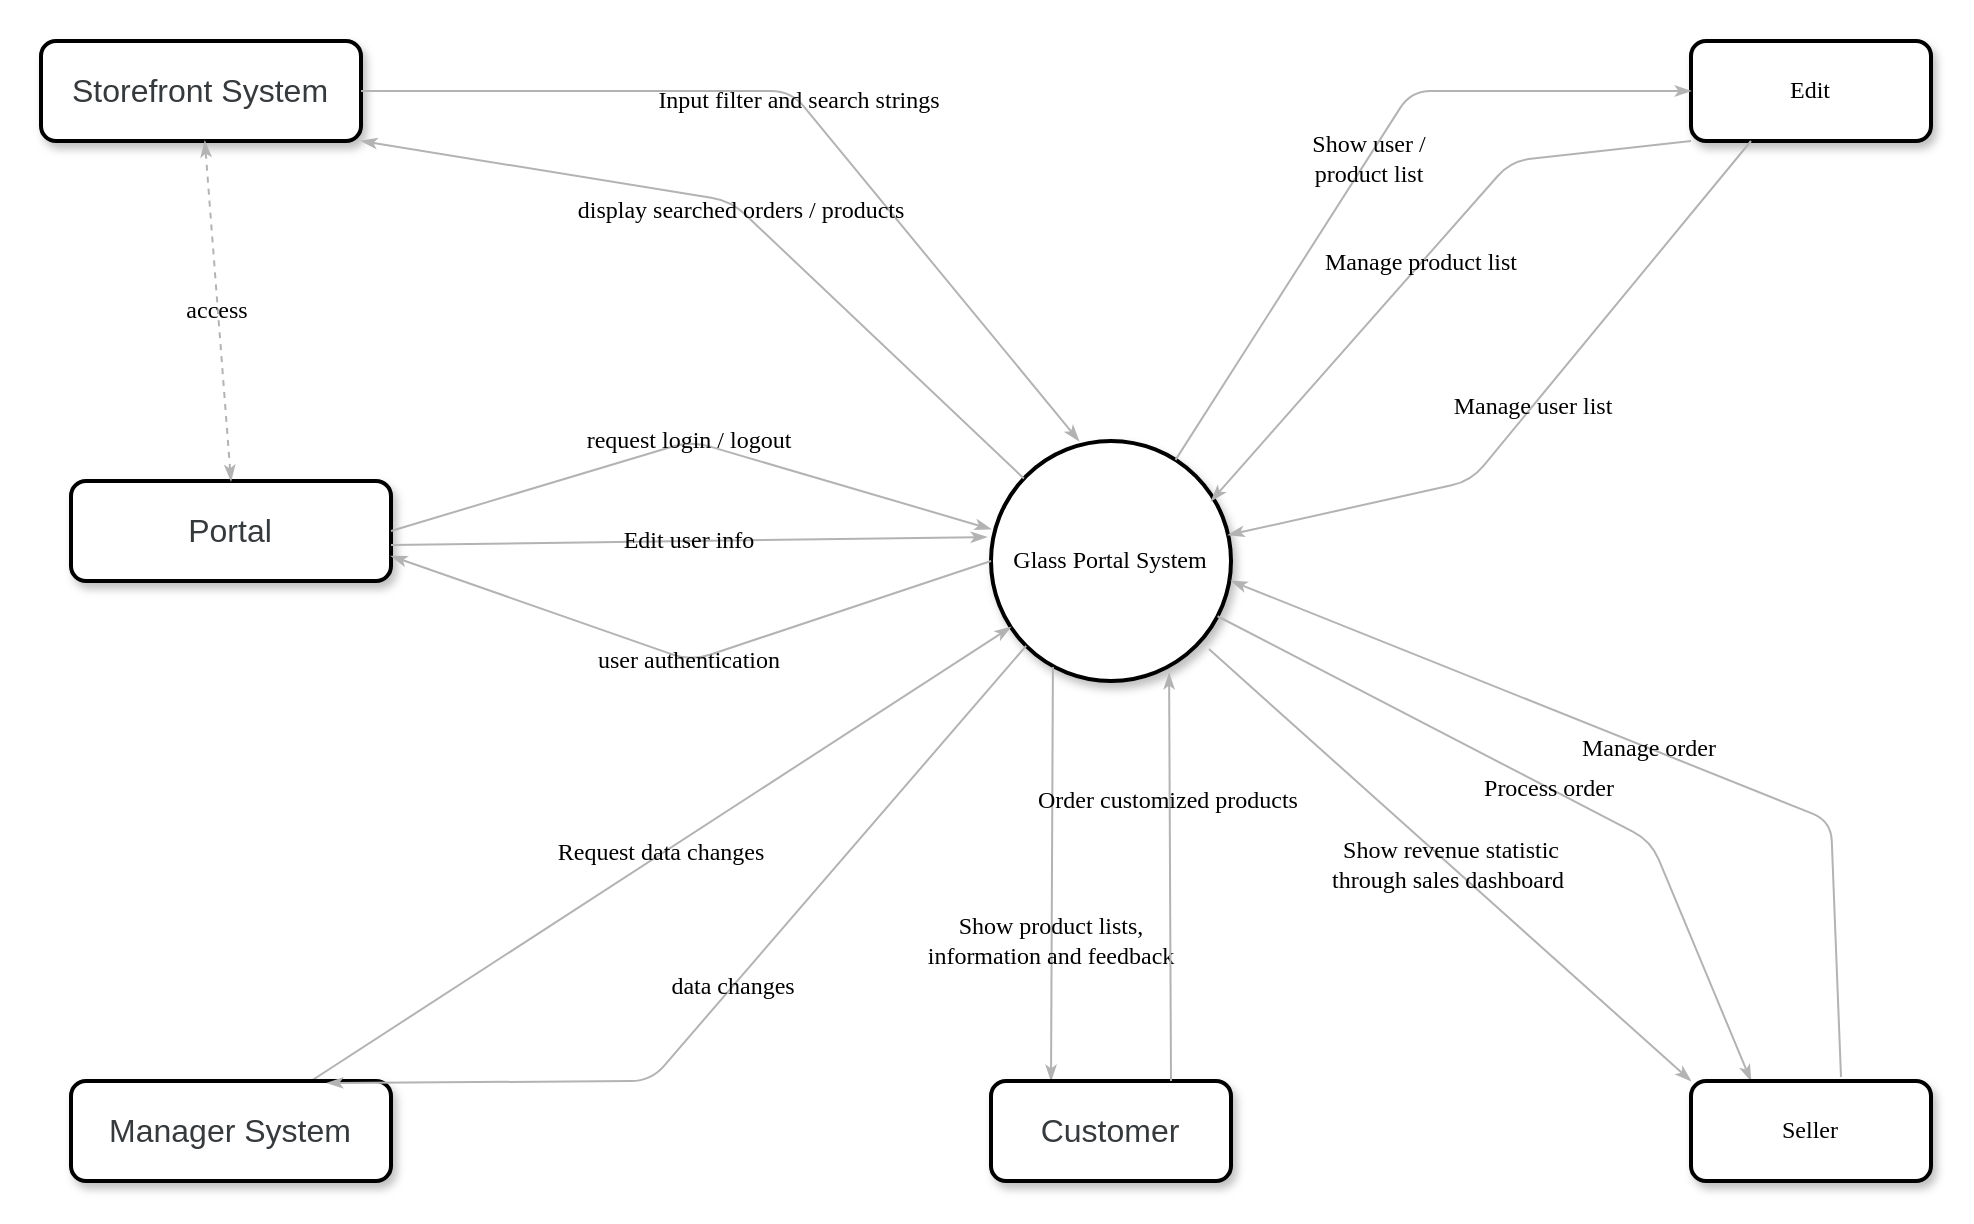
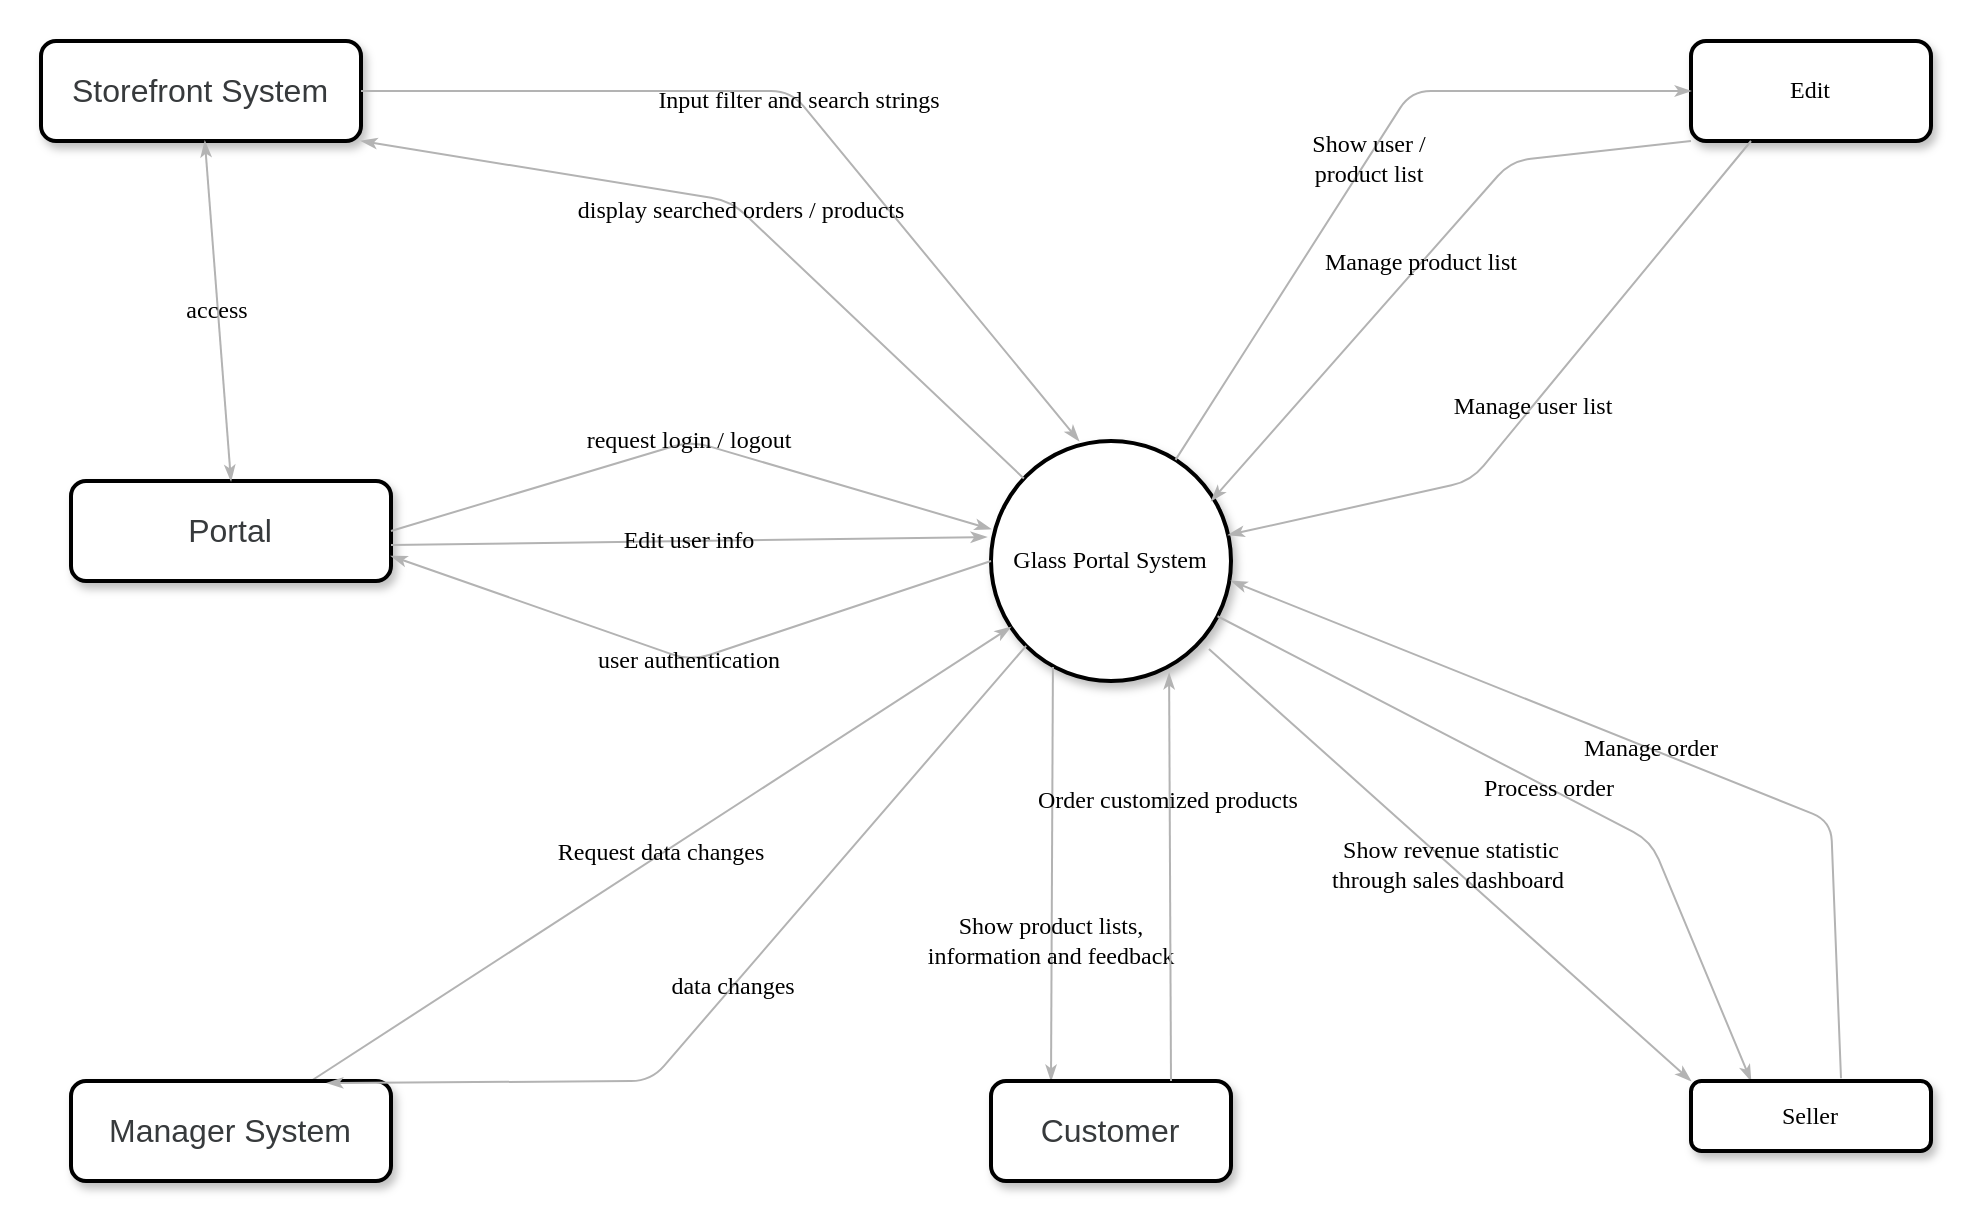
edge "Storefront System" -- "Portal": style dashed -> solid
node "Seller": size 240x100 -> 240x70
